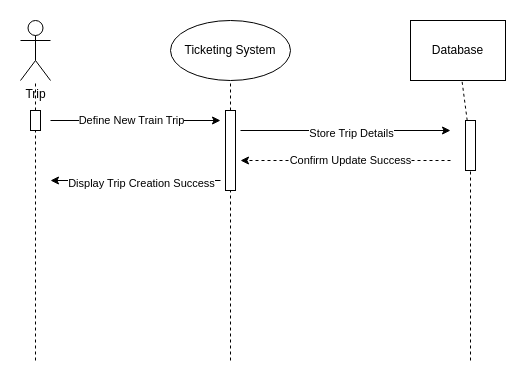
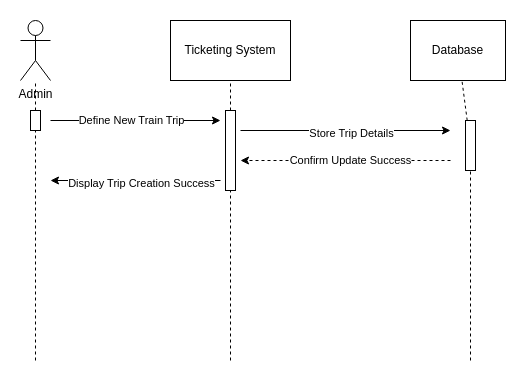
node "Ticketing System": shape ellipse -> rectangle
node "Trip": label "Trip" -> "Admin"
